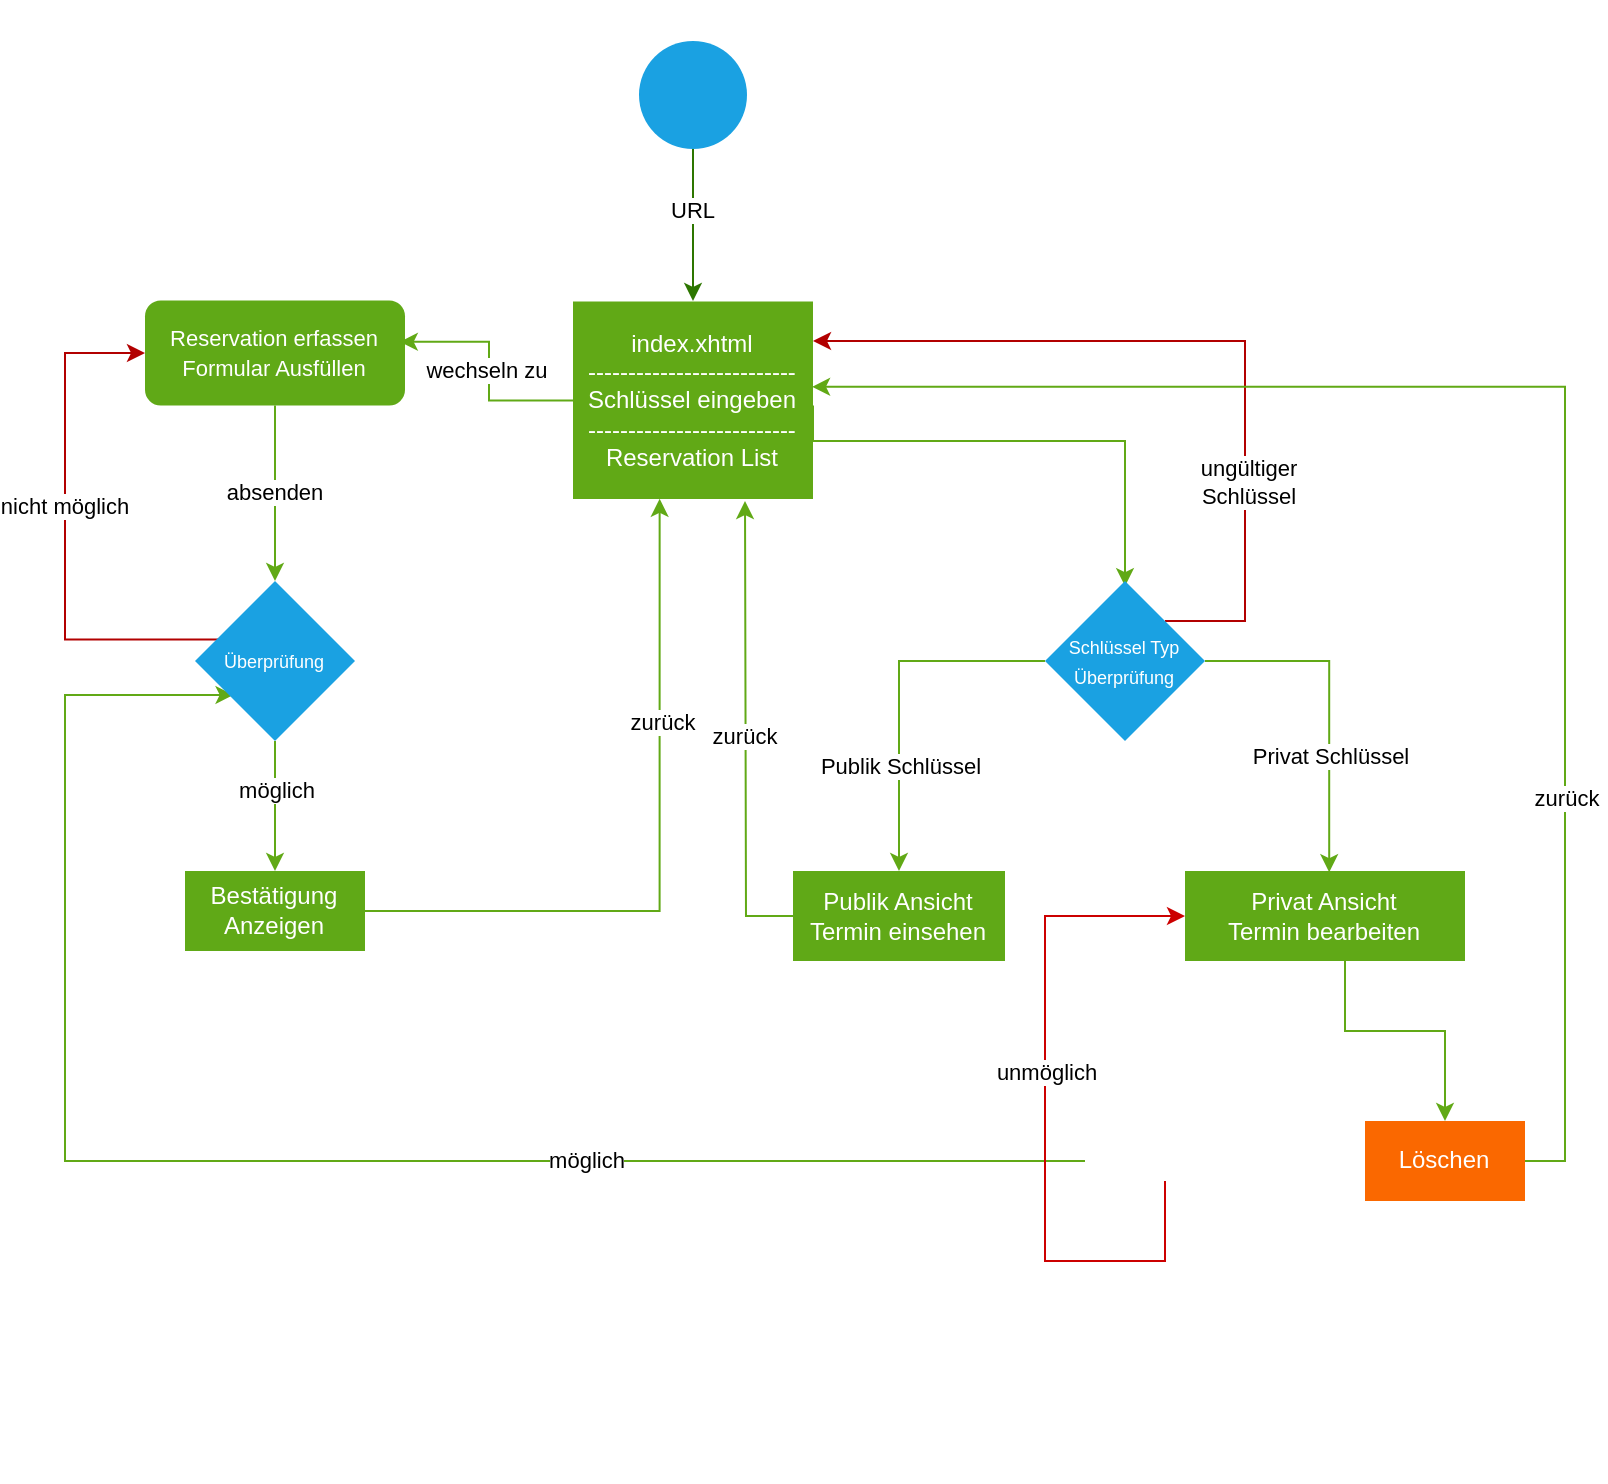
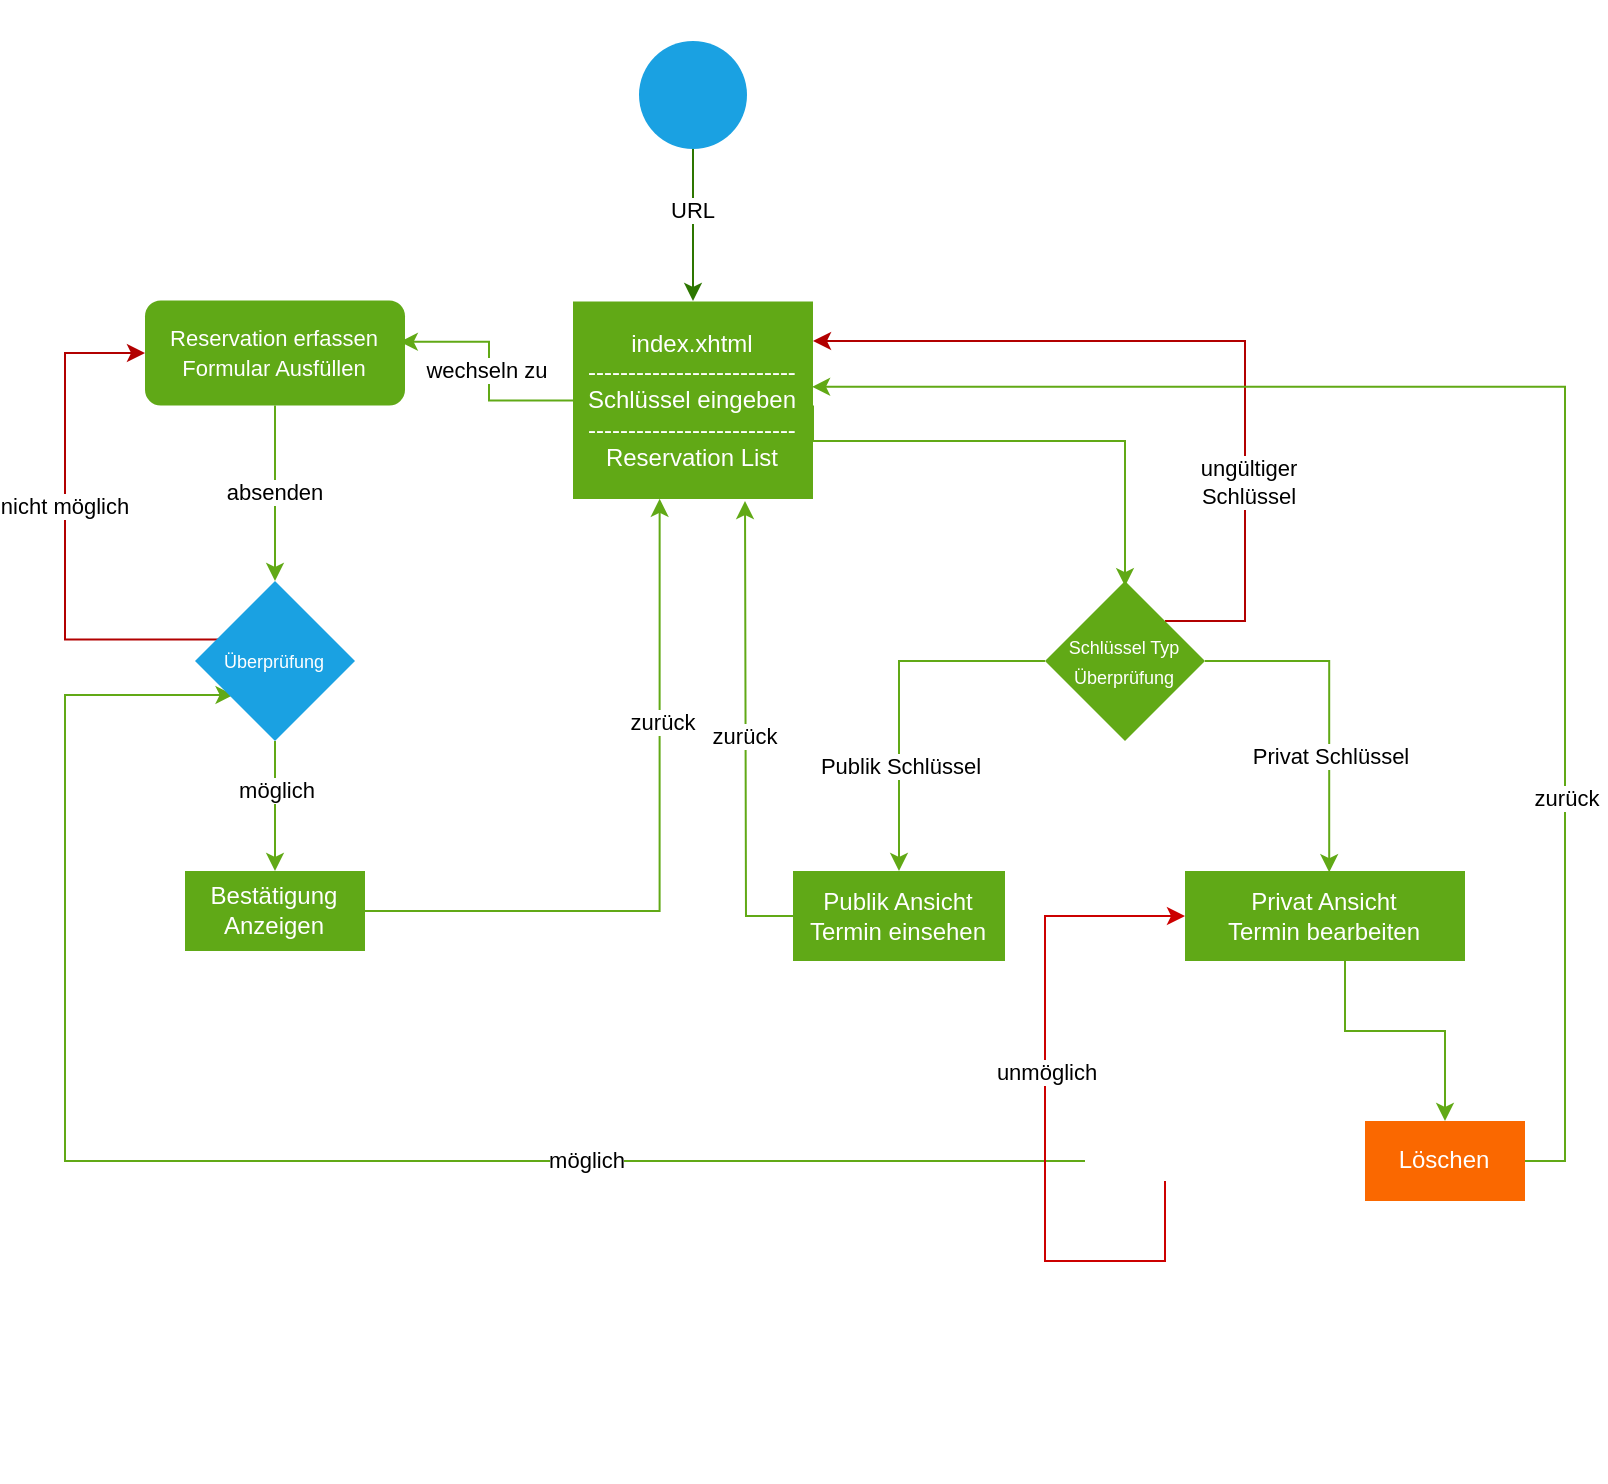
node "Schlüssel TypÜberprüfung": fillcolor #1aa1e2 -> #61a916
